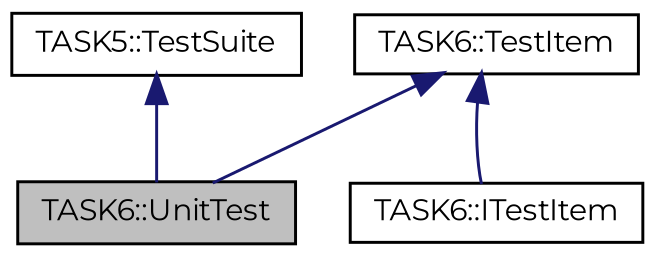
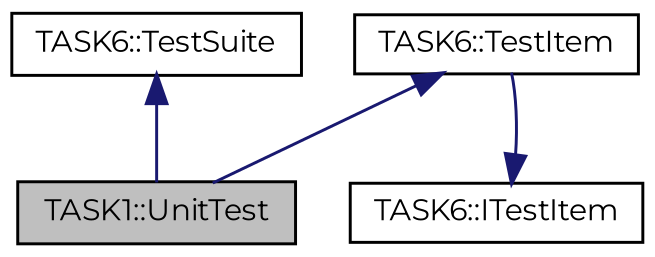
node "TASK5::TestSuite": label "TASK5::TestSuite" -> "TASK6::TestSuite"
edge "TASK6::ITestItem" -> "TASK6::TestItem": reversed
node "TASK6::UnitTest": label "TASK6::UnitTest" -> "TASK1::UnitTest"
